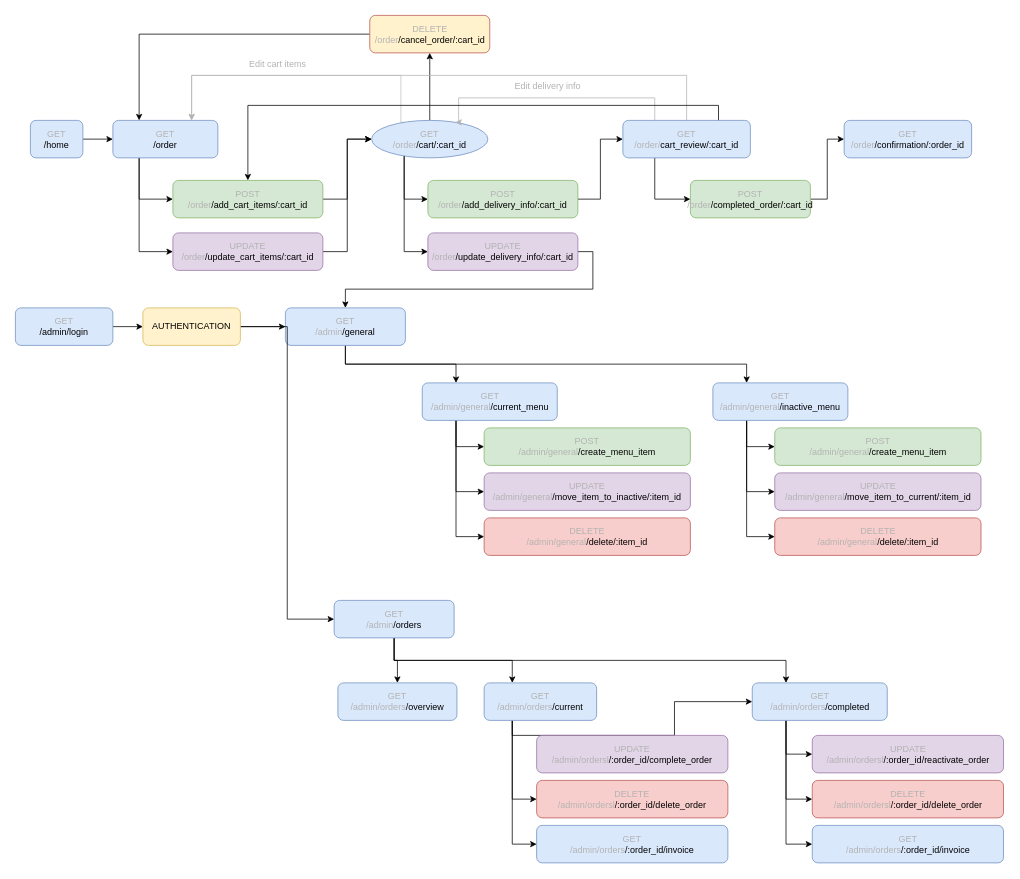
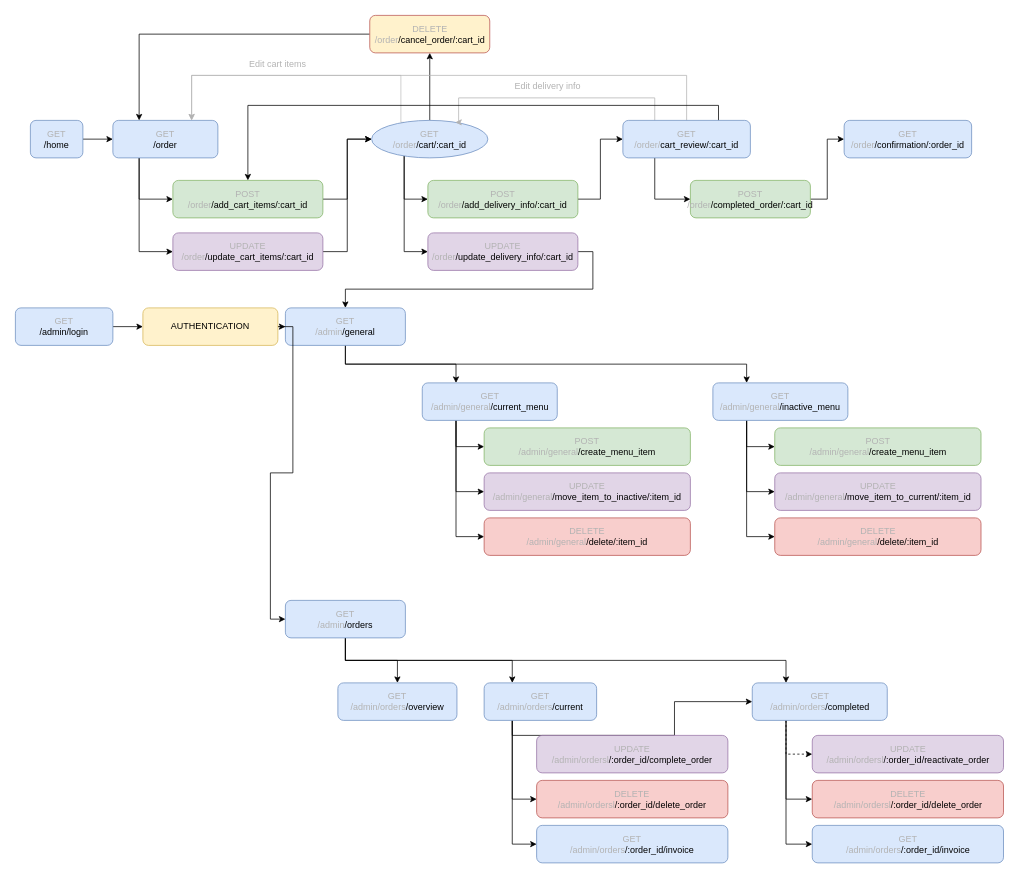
node "AUTHENTICATION": size 98x38 -> 135x38
node "GET /admin/orders": moved (394, 619) -> (345, 619)
edge "GET /admin/orders/completed" -> "UPDATE /admin/ordersl/:order_id/reactivate_order": style solid -> dashed
